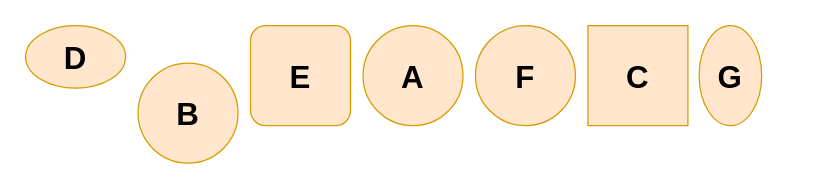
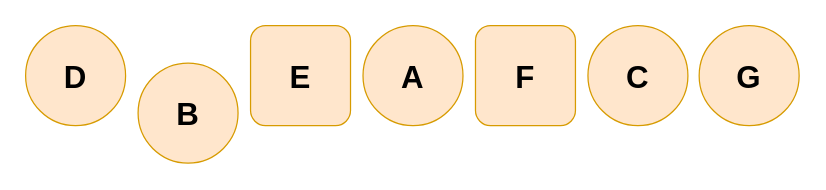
node "D": size 100x63 -> 100x100
node "F": shape ellipse -> rounded rectangle
node "C": shape rectangle -> ellipse
node "G": size 63x100 -> 100x100
